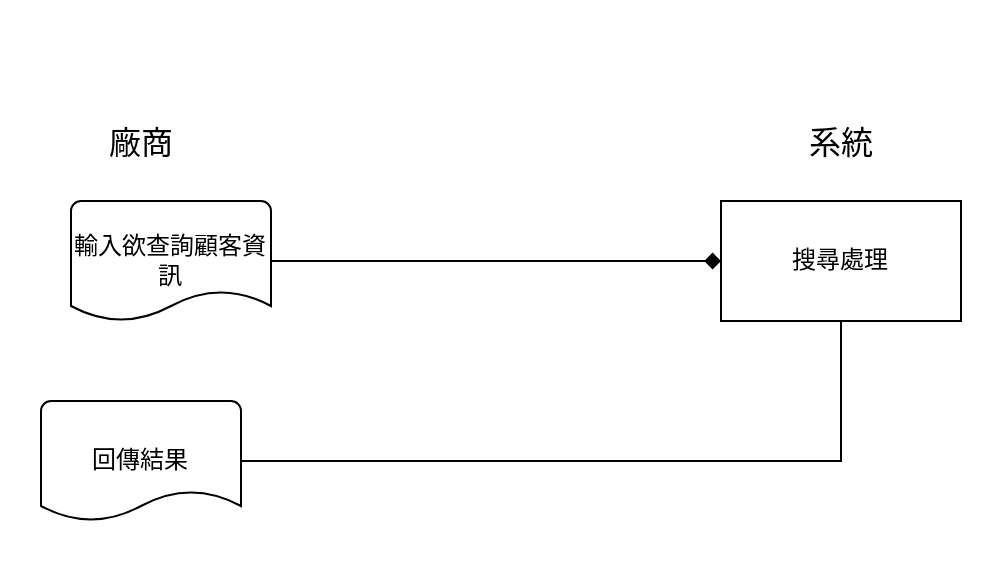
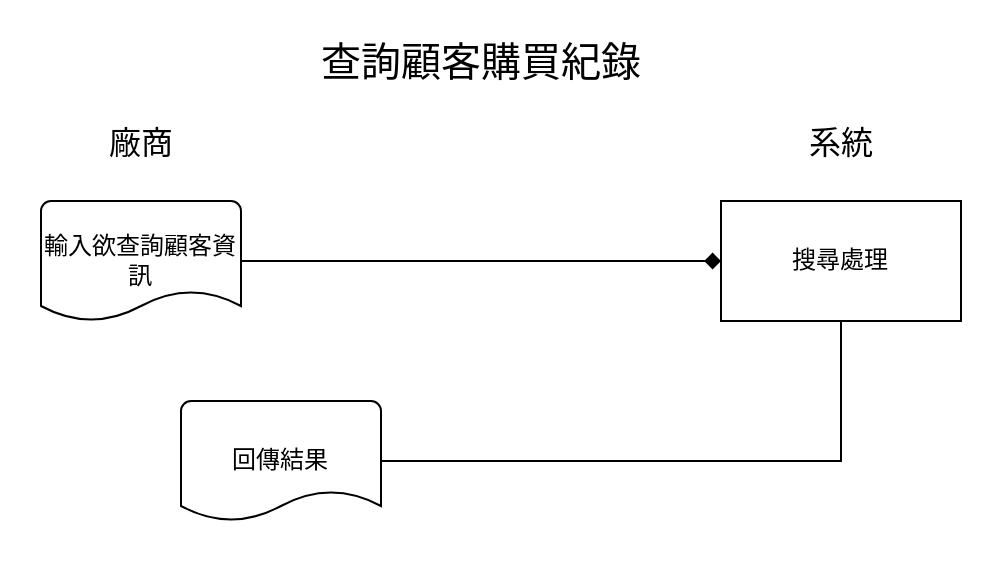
node "查詢顧客購買紀錄": added
node "輸入欲查詢顧客資訊": moved (171, 261) -> (141, 261)
node "回傳結果": moved (141, 461) -> (281, 461)
